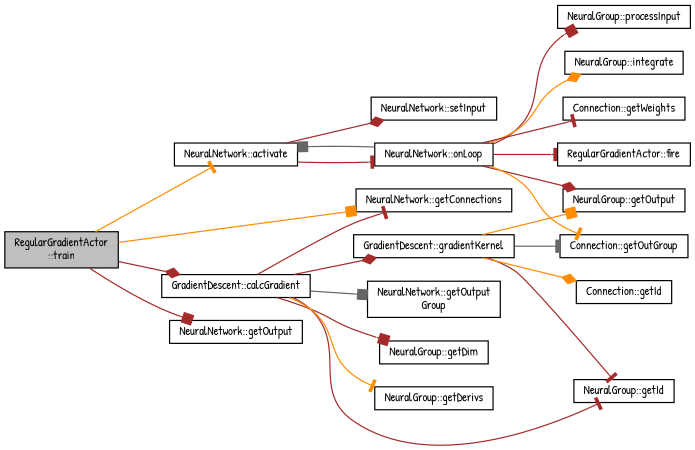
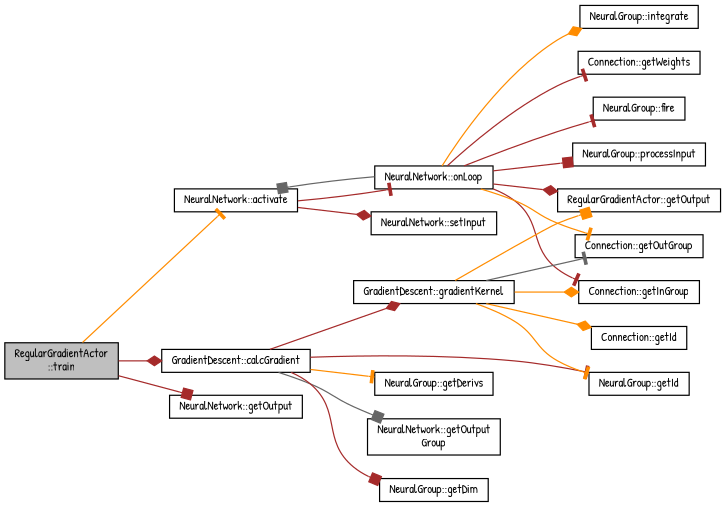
node "RegularGradientActor::fire": label "RegularGradientActor::fire" -> "NeuralGroup::fire"
node "NeuralNetwork::getConnections": removed
node "NeuralGroup::getOutput": label "NeuralGroup::getOutput" -> "RegularGradientActor::getOutput"
node "Connection::getInGroup": added
edge "GradientDescent::gradientKernel" -> "NeuralGroup::getId": color brown -> darkorange
